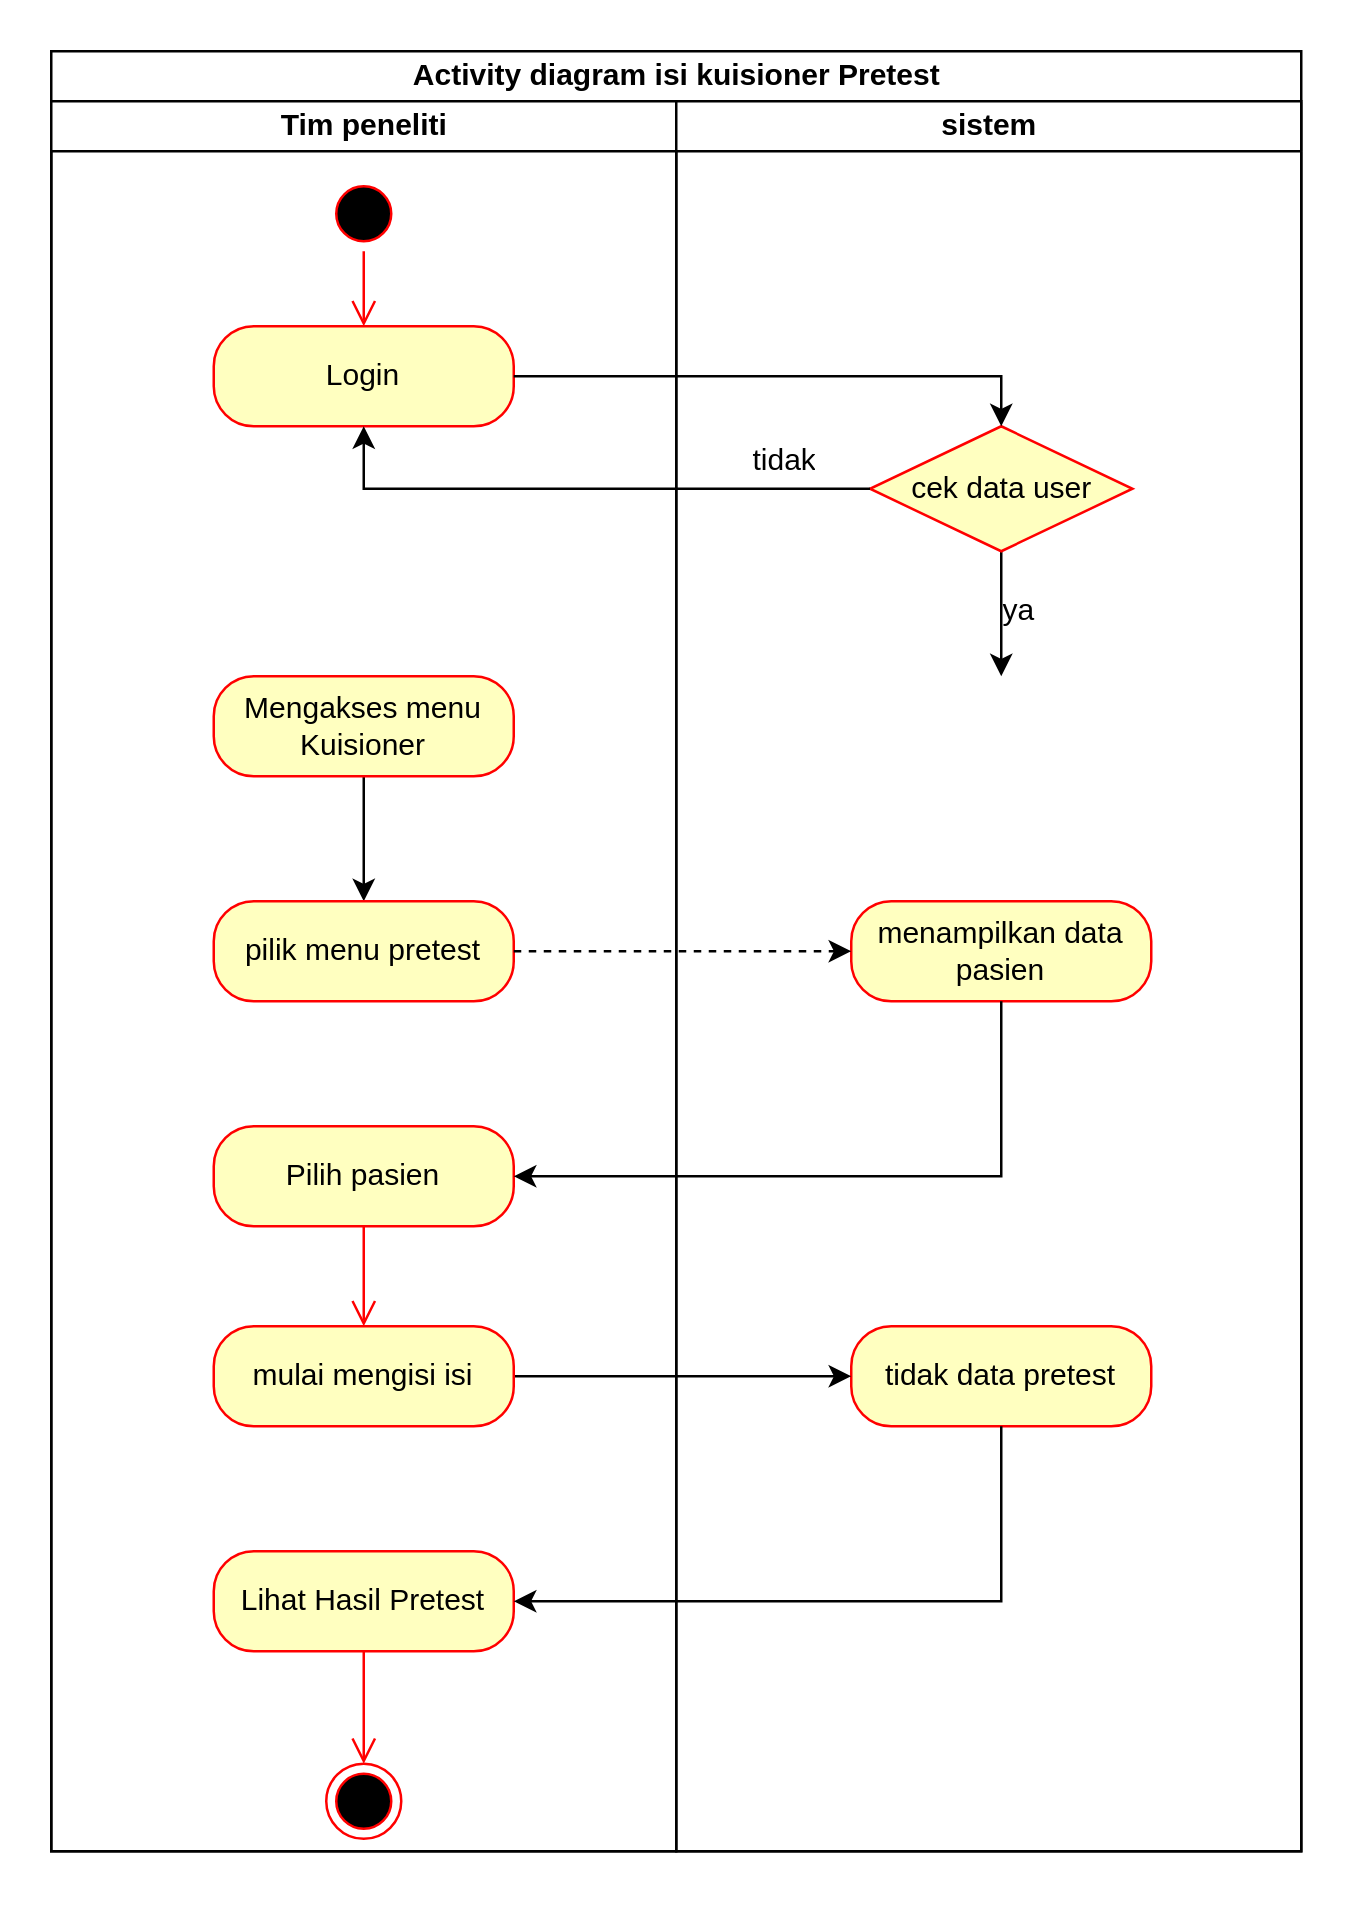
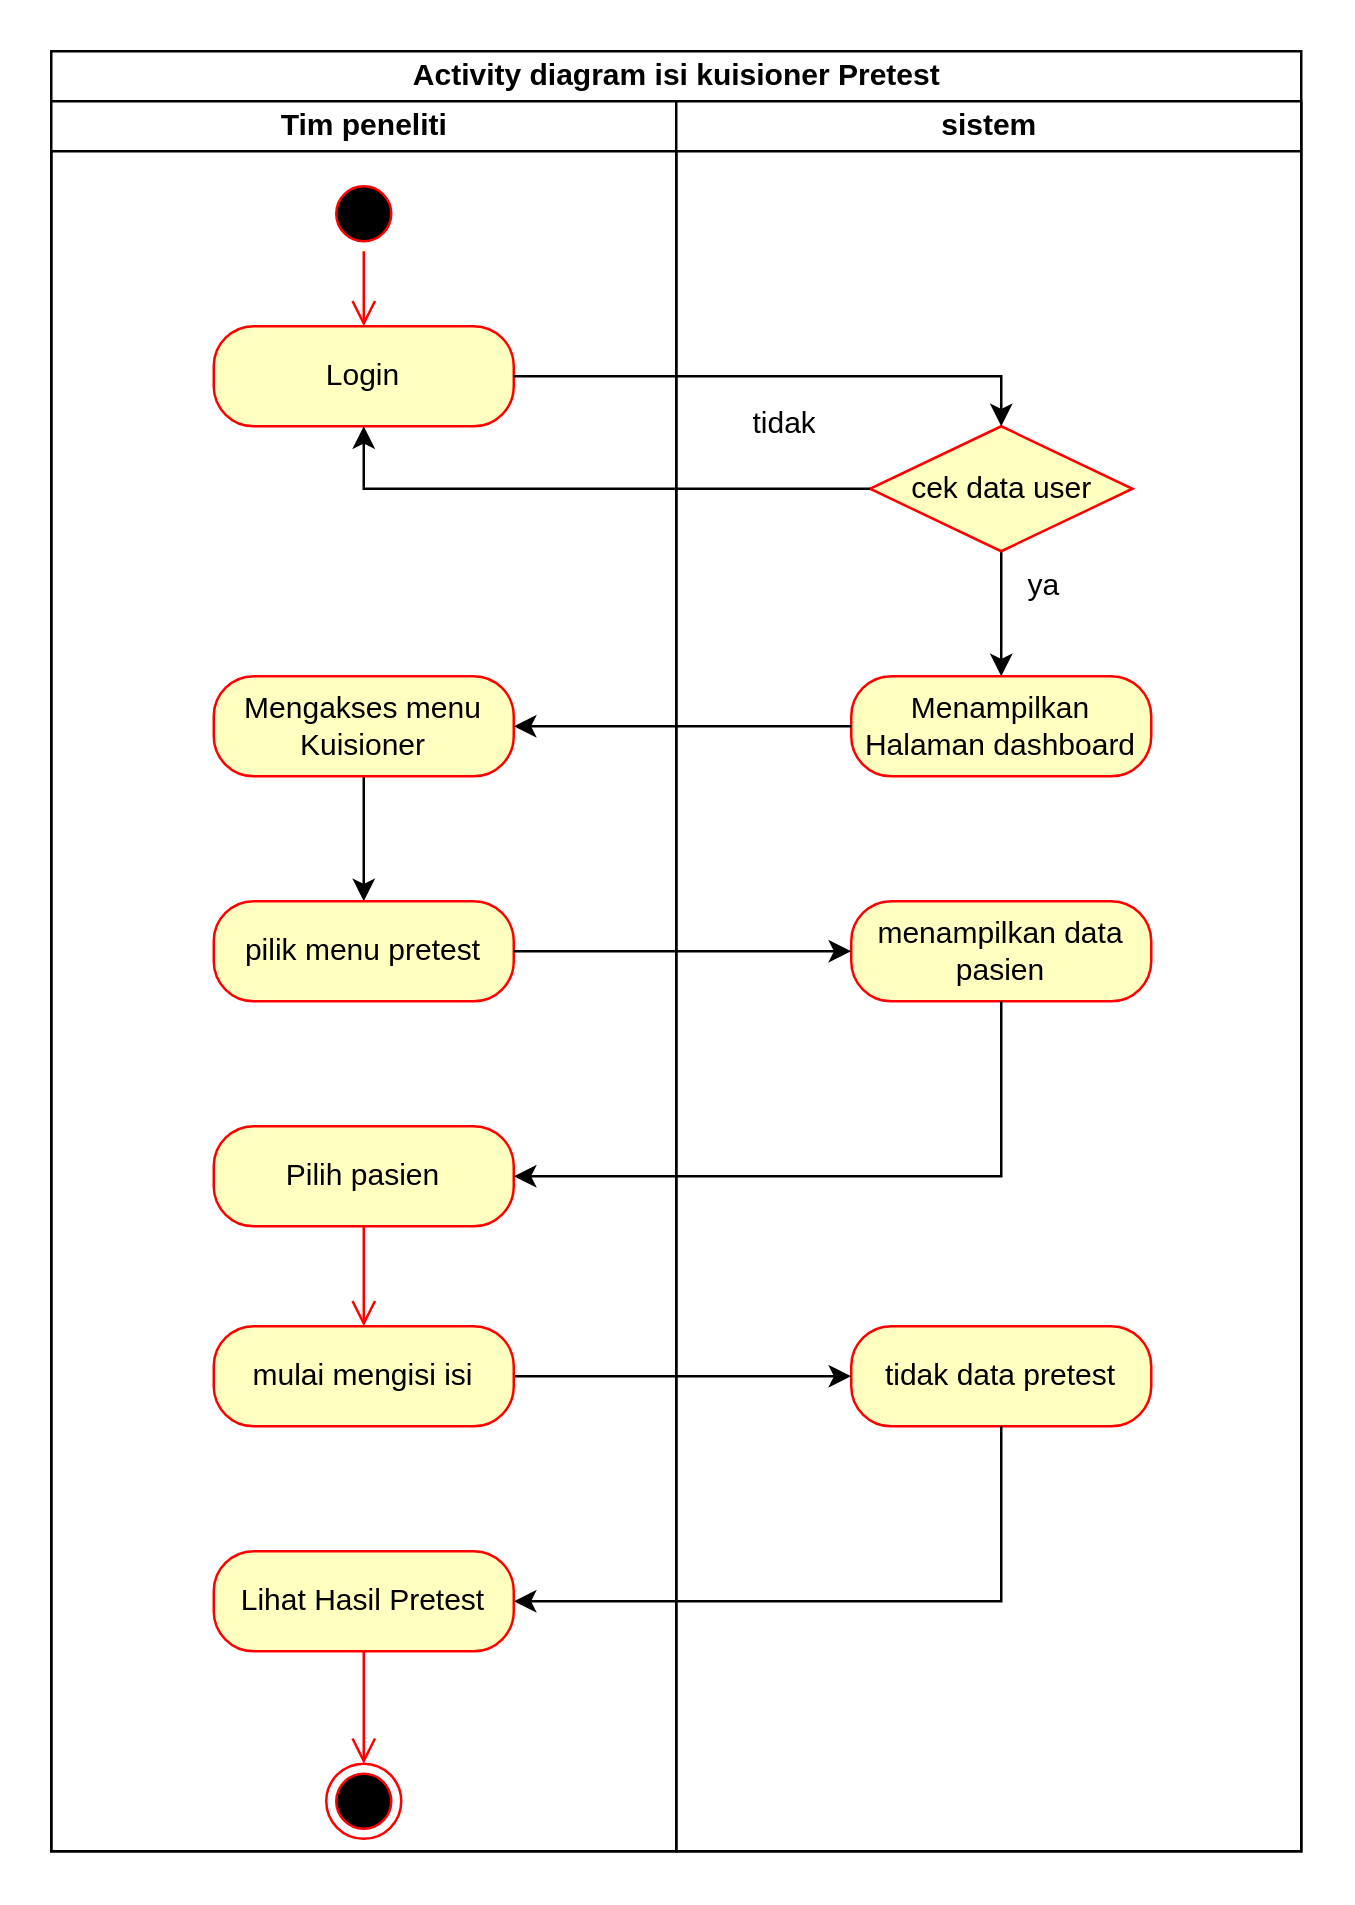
node "tidak": moved (789, 464) -> (789, 426)
node "ya": moved (1039, 614) -> (1064, 589)
edge "Menampilkan Halaman dashboard" -> "Mengakses menu Kuisioner": added
node "Menampilkan Halaman dashboard": added
edge "pilik menu pretest" -> "menampilkan data pasien": style dashed -> solid
